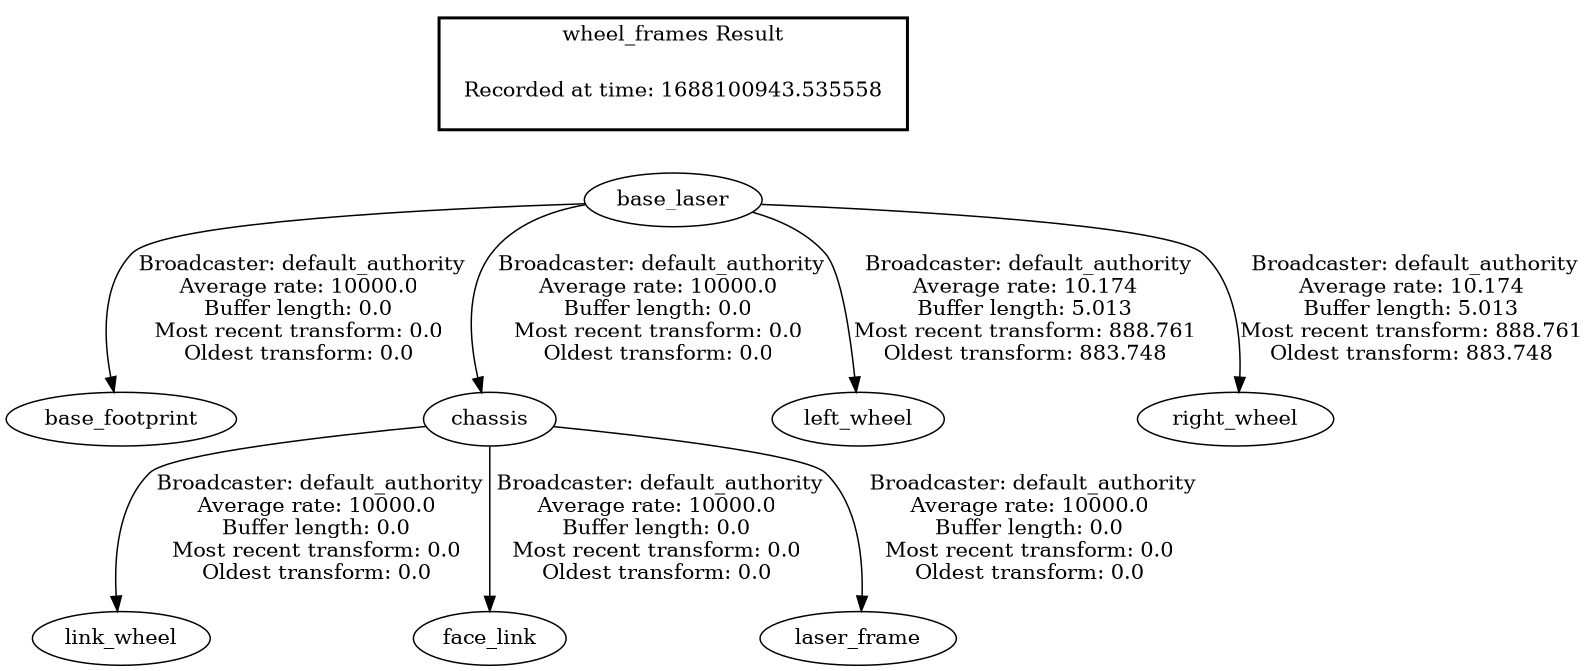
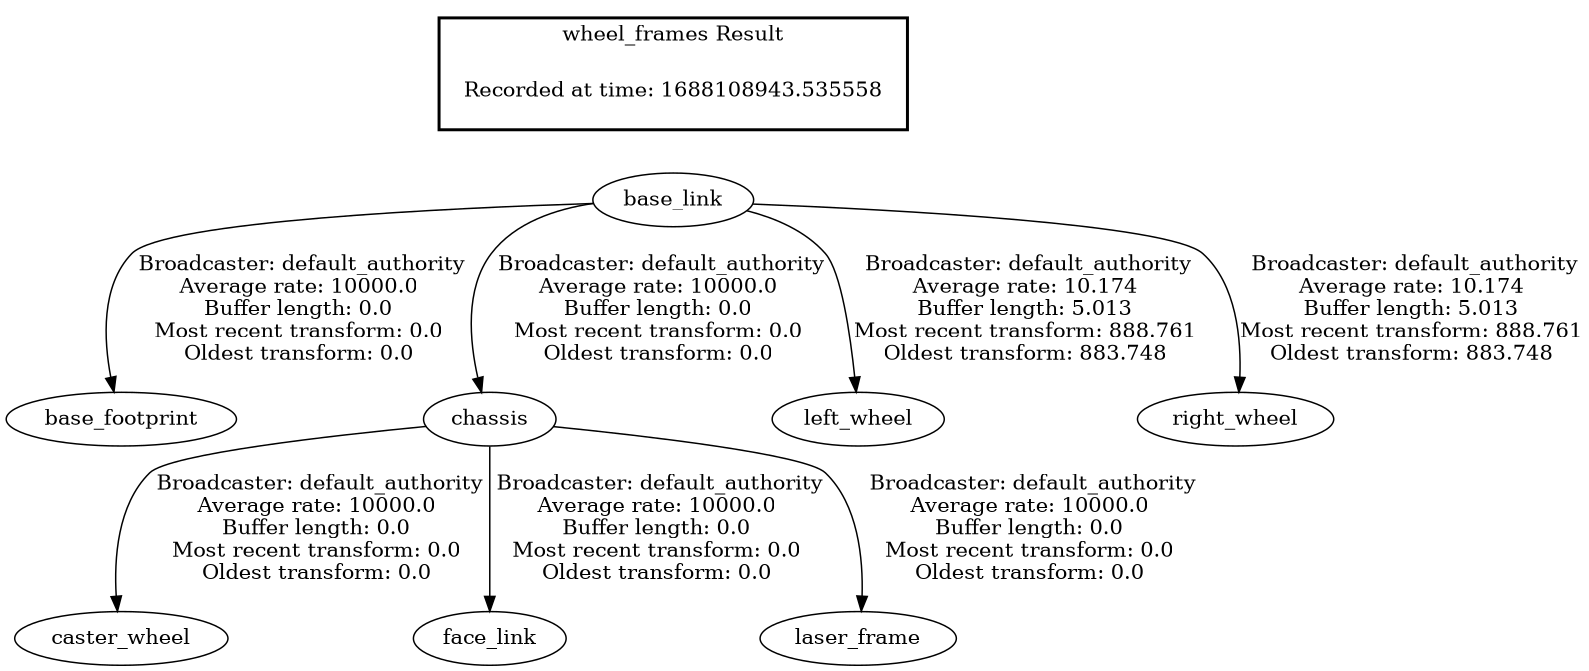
node "Recorded at time: 1688100943.535558": label "Recorded at time: 1688100943.535558" -> "Recorded at time: 1688108943.535558"
node "base_laser": label "base_laser" -> "base_link"
node "link_wheel": label "link_wheel" -> "caster_wheel"
